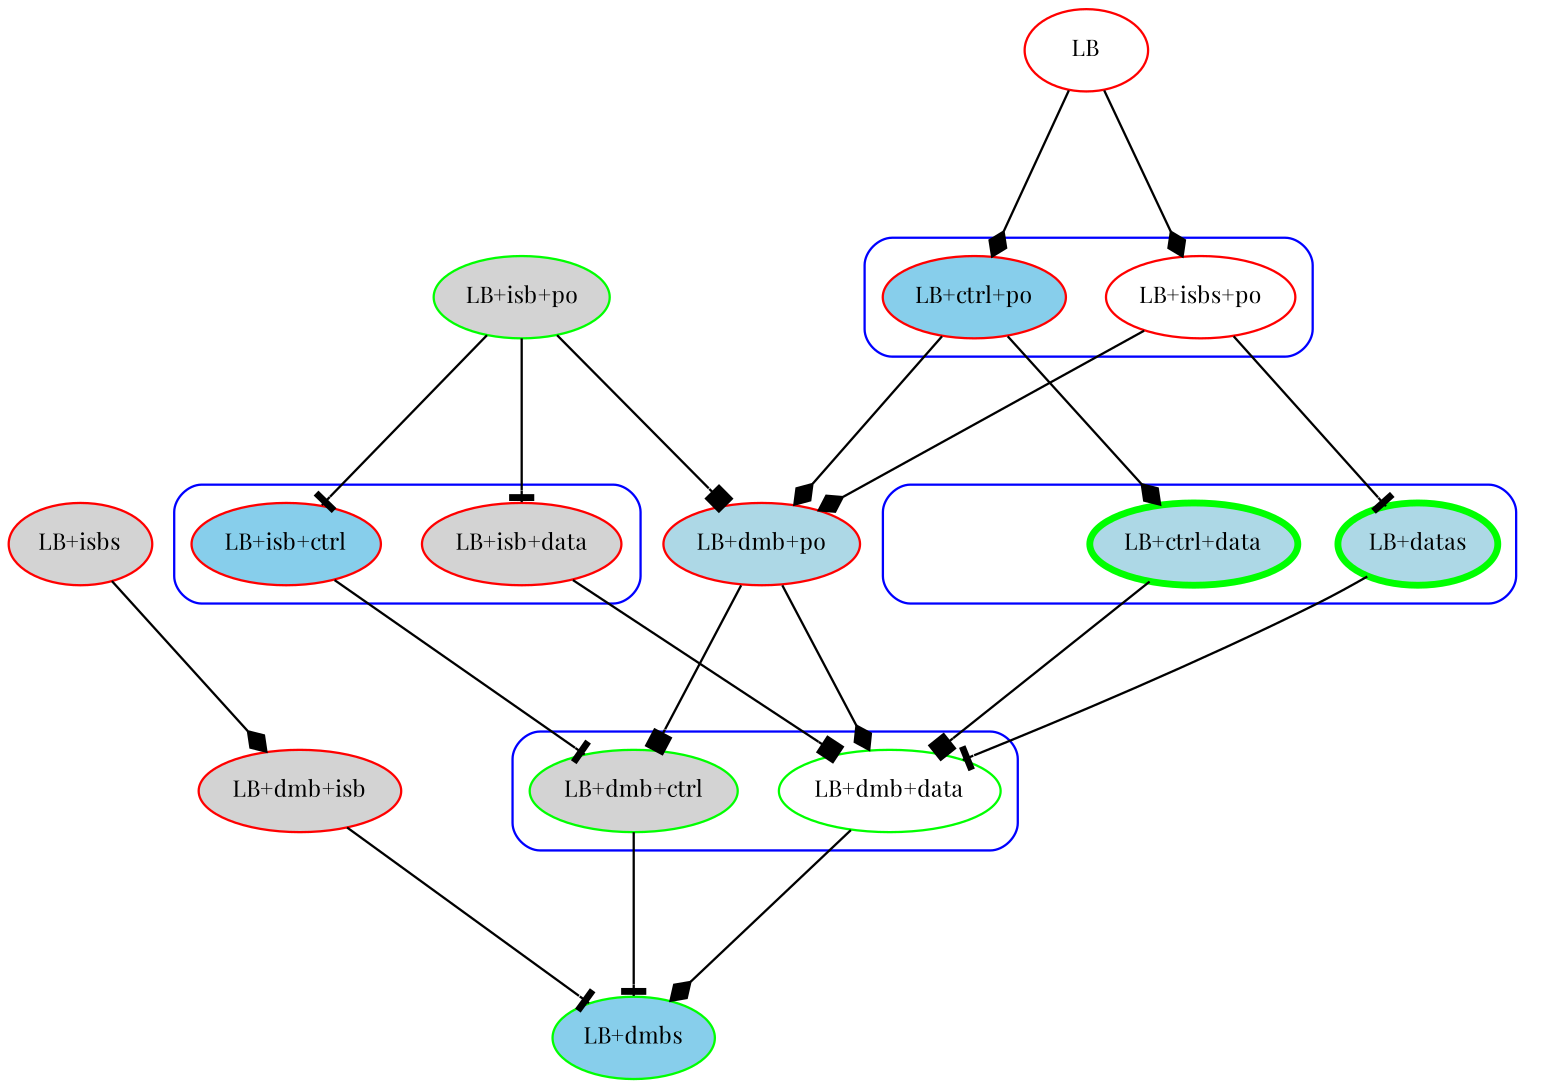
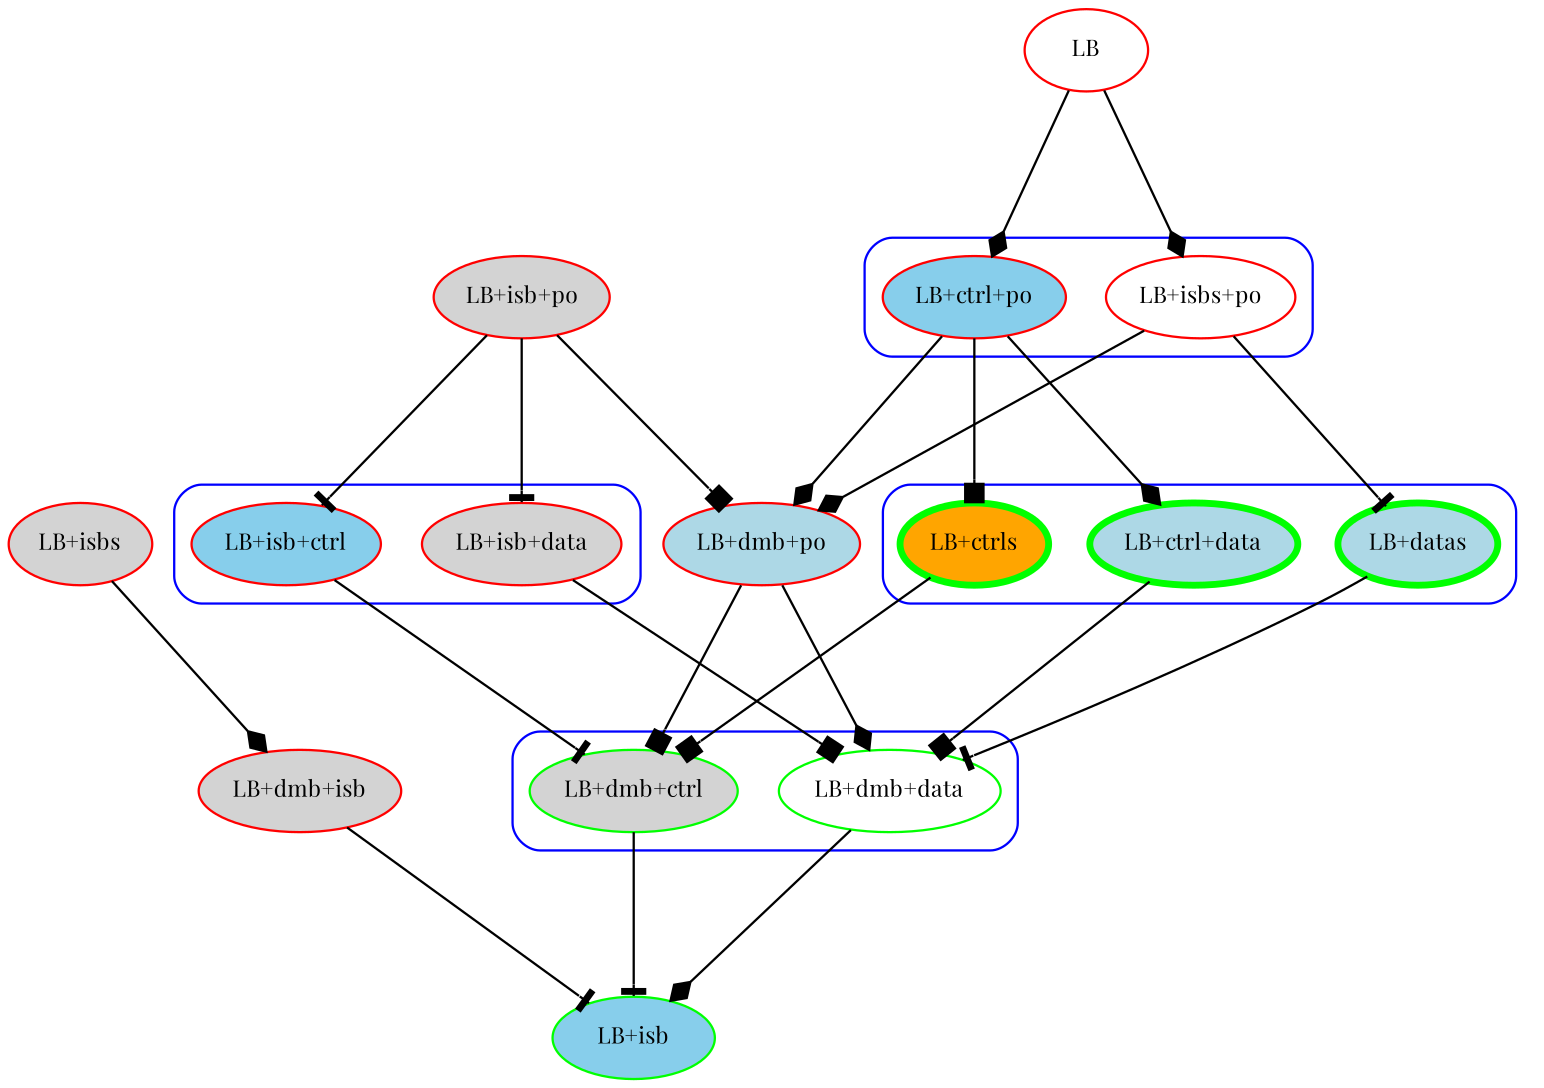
node "LB+isb+po": color green -> red
node "LB+ctrls": added
node "LB+dmbs": label "LB+dmbs" -> "LB+isb"
